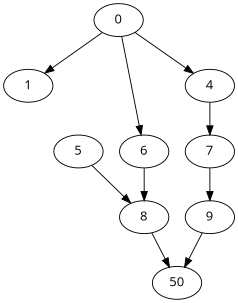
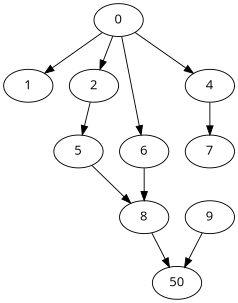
node "2": added
edge "7" -> "9": removed
